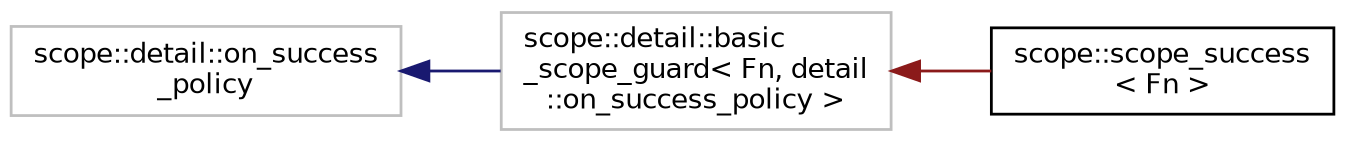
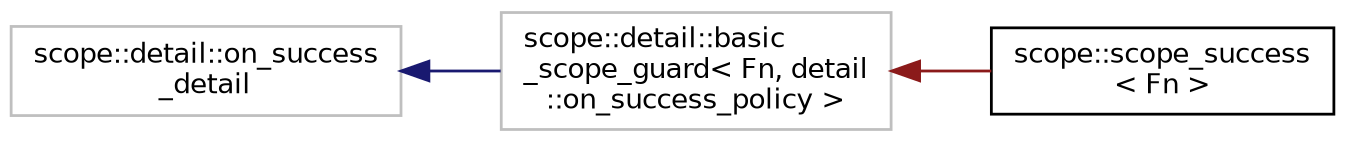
node "scope::detail::on_success _policy": label "scope::detail::on_success _policy" -> "scope::detail::on_success _detail"
